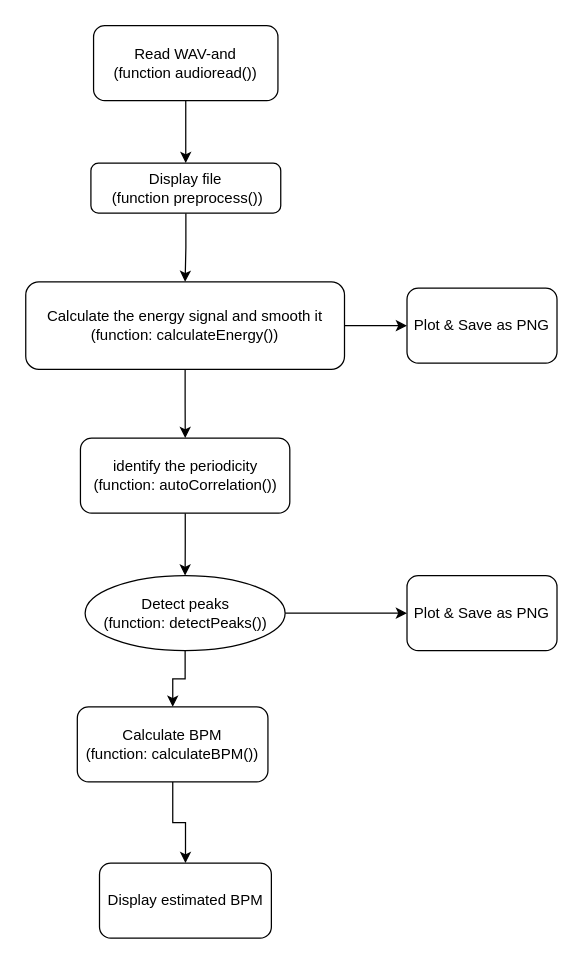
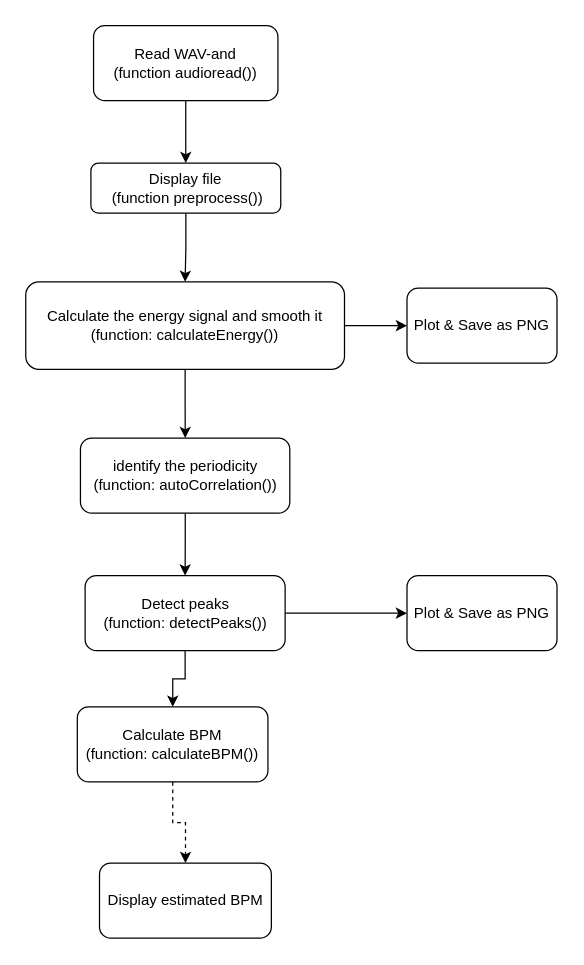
node "Detect peaks (function: detectPeaks())": shape ellipse -> rounded rectangle
edge "Calculate BPM (function: calculateBPM())" -> "Display estimated BPM": style solid -> dashed
